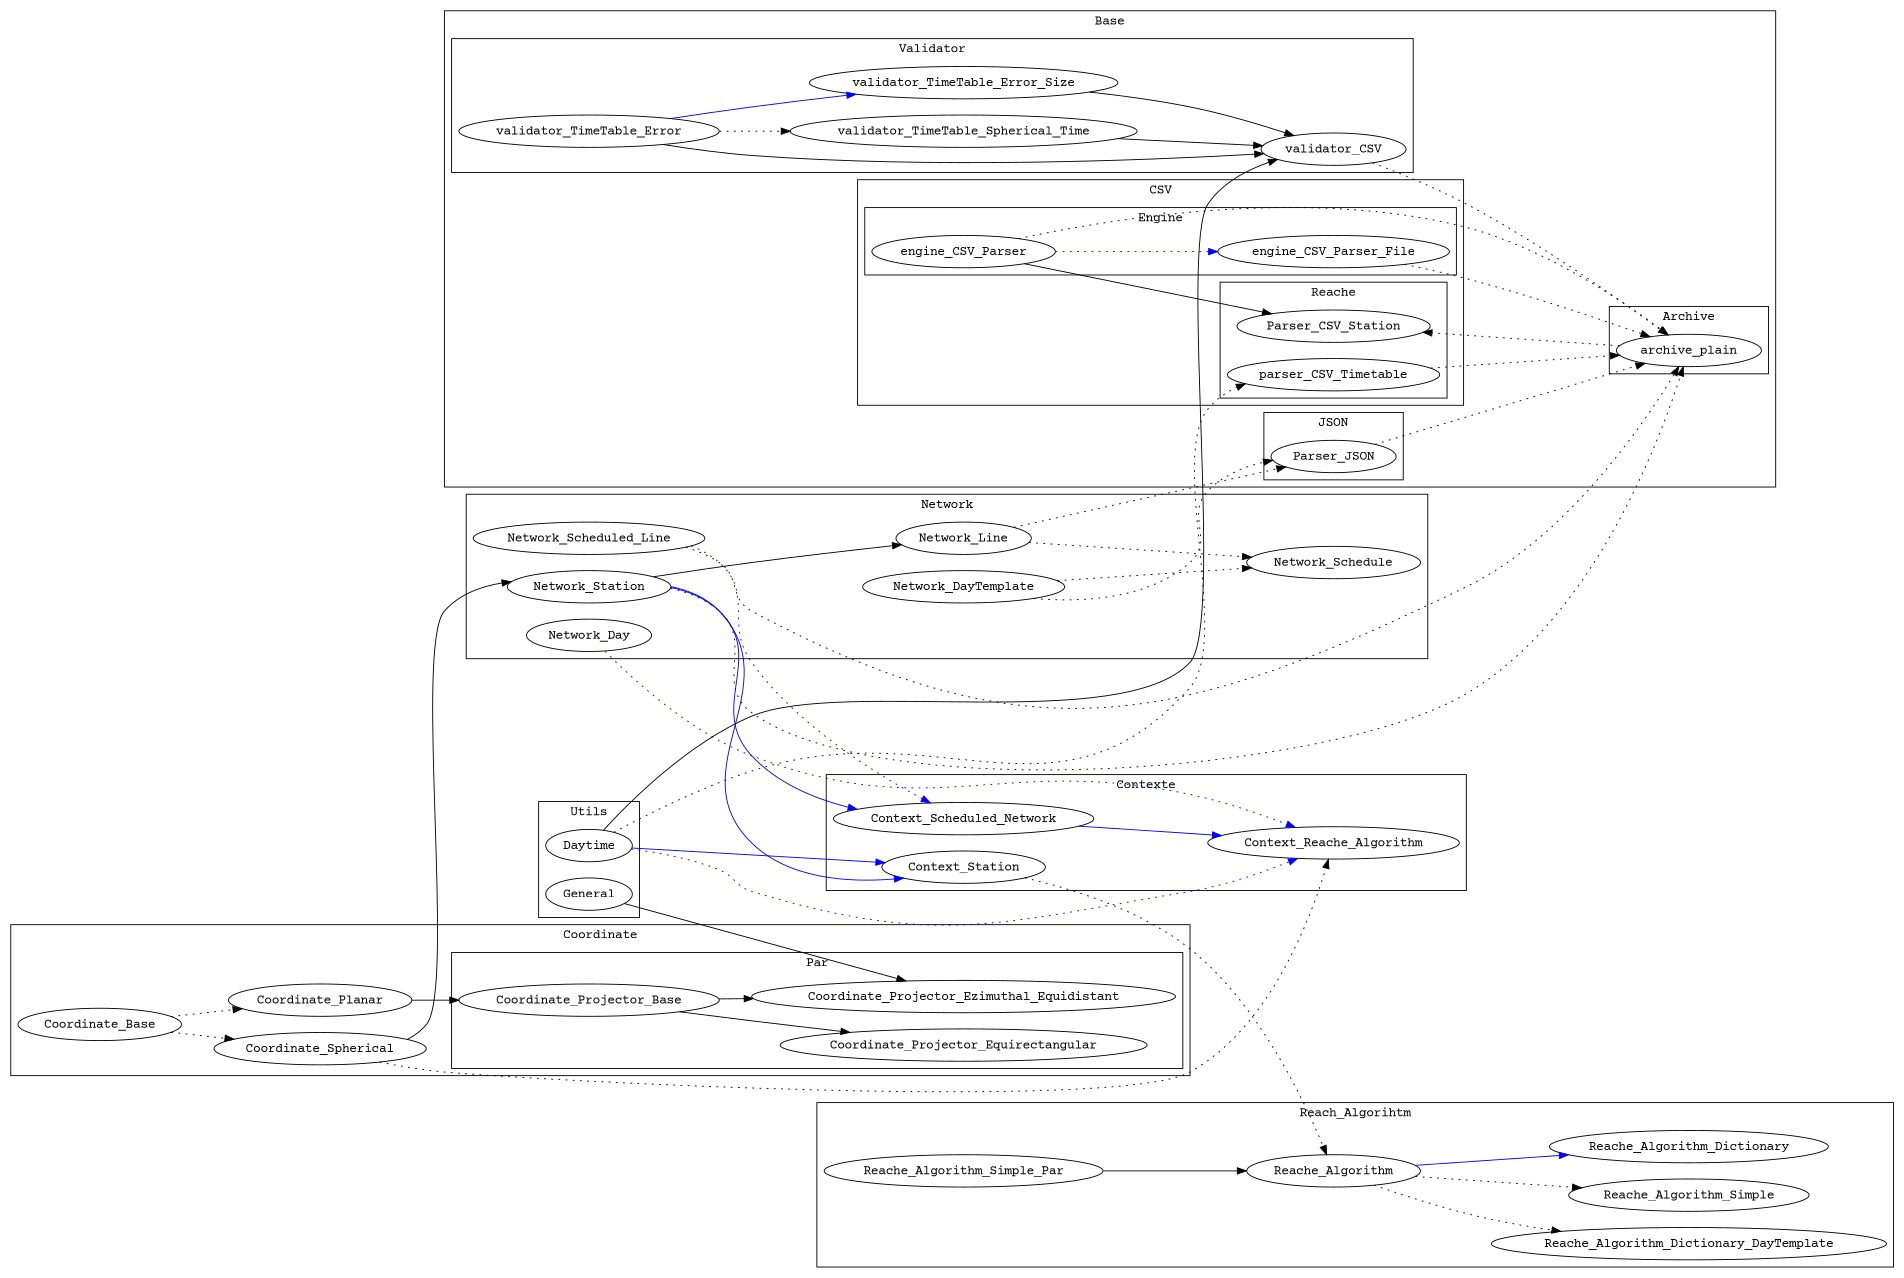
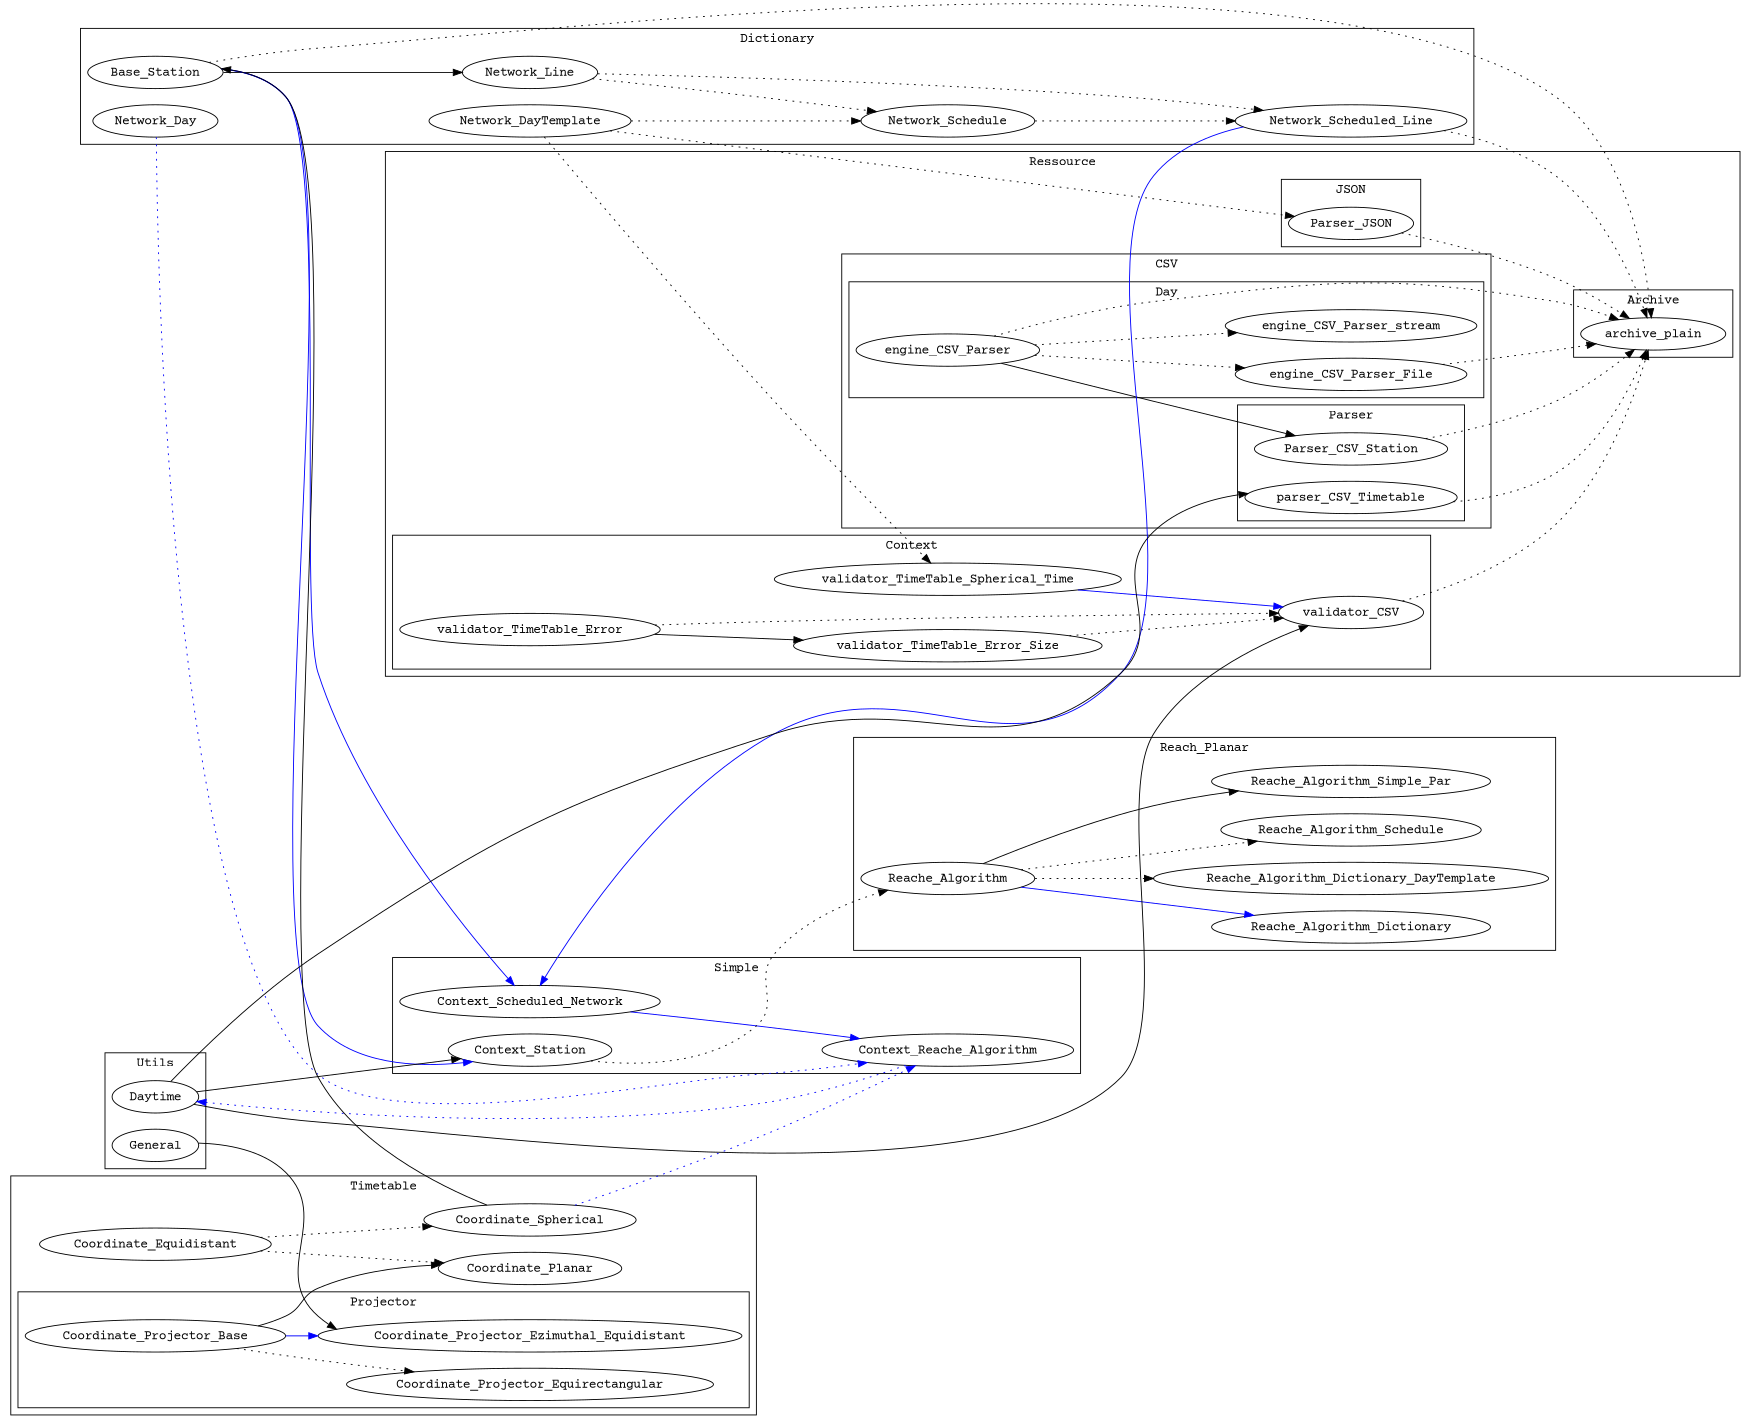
cluster "Base": label "Base" -> "Ressource"
cluster "Validator": label "Validator" -> "Context"
edge "validator_TimeTable_Error" -> "validator_TimeTable_Error_Size": color blue -> black
edge "validator_TimeTable_Error_Size" -> "validator_CSV": style solid -> dotted
edge "Network_Schedule" -> "Network_Scheduled_Line": added
edge "validator_TimeTable_Error" -> "validator_TimeTable_Spherical_Time": now "Network_DayTemplate" -> "validator_TimeTable_Spherical_Time"
edge "validator_TimeTable_Spherical_Time" -> "validator_CSV": color black -> blue
edge "validator_TimeTable_Error" -> "validator_CSV": style solid -> dotted
cluster "Engine": label "Engine" -> "Day"
edge "engine_CSV_Parser" -> "engine_CSV_Parser_File": color blue -> black
cluster "Reache": label "Reache" -> "Parser"
node "engine_CSV_Parser_stream": added
edge "archive_plain" -> "Parser_CSV_Station": reversed
edge "Network_Line" -> "Parser_JSON": now "Network_Line" -> "Network_Scheduled_Line"
cluster "Network": label "Network" -> "Dictionary"
node "Network_Station": label "Network_Station" -> "Base_Station"
edge "Network_Scheduled_Line" -> "Context_Scheduled_Network": style dotted -> solid
edge "Daytime" -> "parser_CSV_Timetable": style dotted -> solid
cluster "Contexte": label "Contexte" -> "Simple"
edge "Daytime" -> "Context_Station": color blue -> black
edge "Daytime" -> "Context_Reache_Algorithm": reversed
cluster "Coordinate": label "Coordinate" -> "Timetable"
cluster "Par": label "Par" -> "Projector"
edge "Coordinate_Projector_Base" -> "Coordinate_Projector_Ezimuthal_Equidistant": color black -> blue
edge "Coordinate_Planar" -> "Coordinate_Projector_Base": reversed
edge "Coordinate_Projector_Base" -> "Coordinate_Projector_Equirectangular": style solid -> dotted
node "Coordinate_Base": label "Coordinate_Base" -> "Coordinate_Equidistant"
edge "Coordinate_Spherical" -> "Context_Reache_Algorithm": color black -> blue
cluster "Reach_Algorihtm": label "Reach_Algorihtm" -> "Reach_Planar"
edge "Reache_Algorithm_Simple_Par" -> "Reache_Algorithm": reversed
node "Reache_Algorithm_Simple": label "Reache_Algorithm_Simple" -> "Reache_Algorithm_Schedule"
